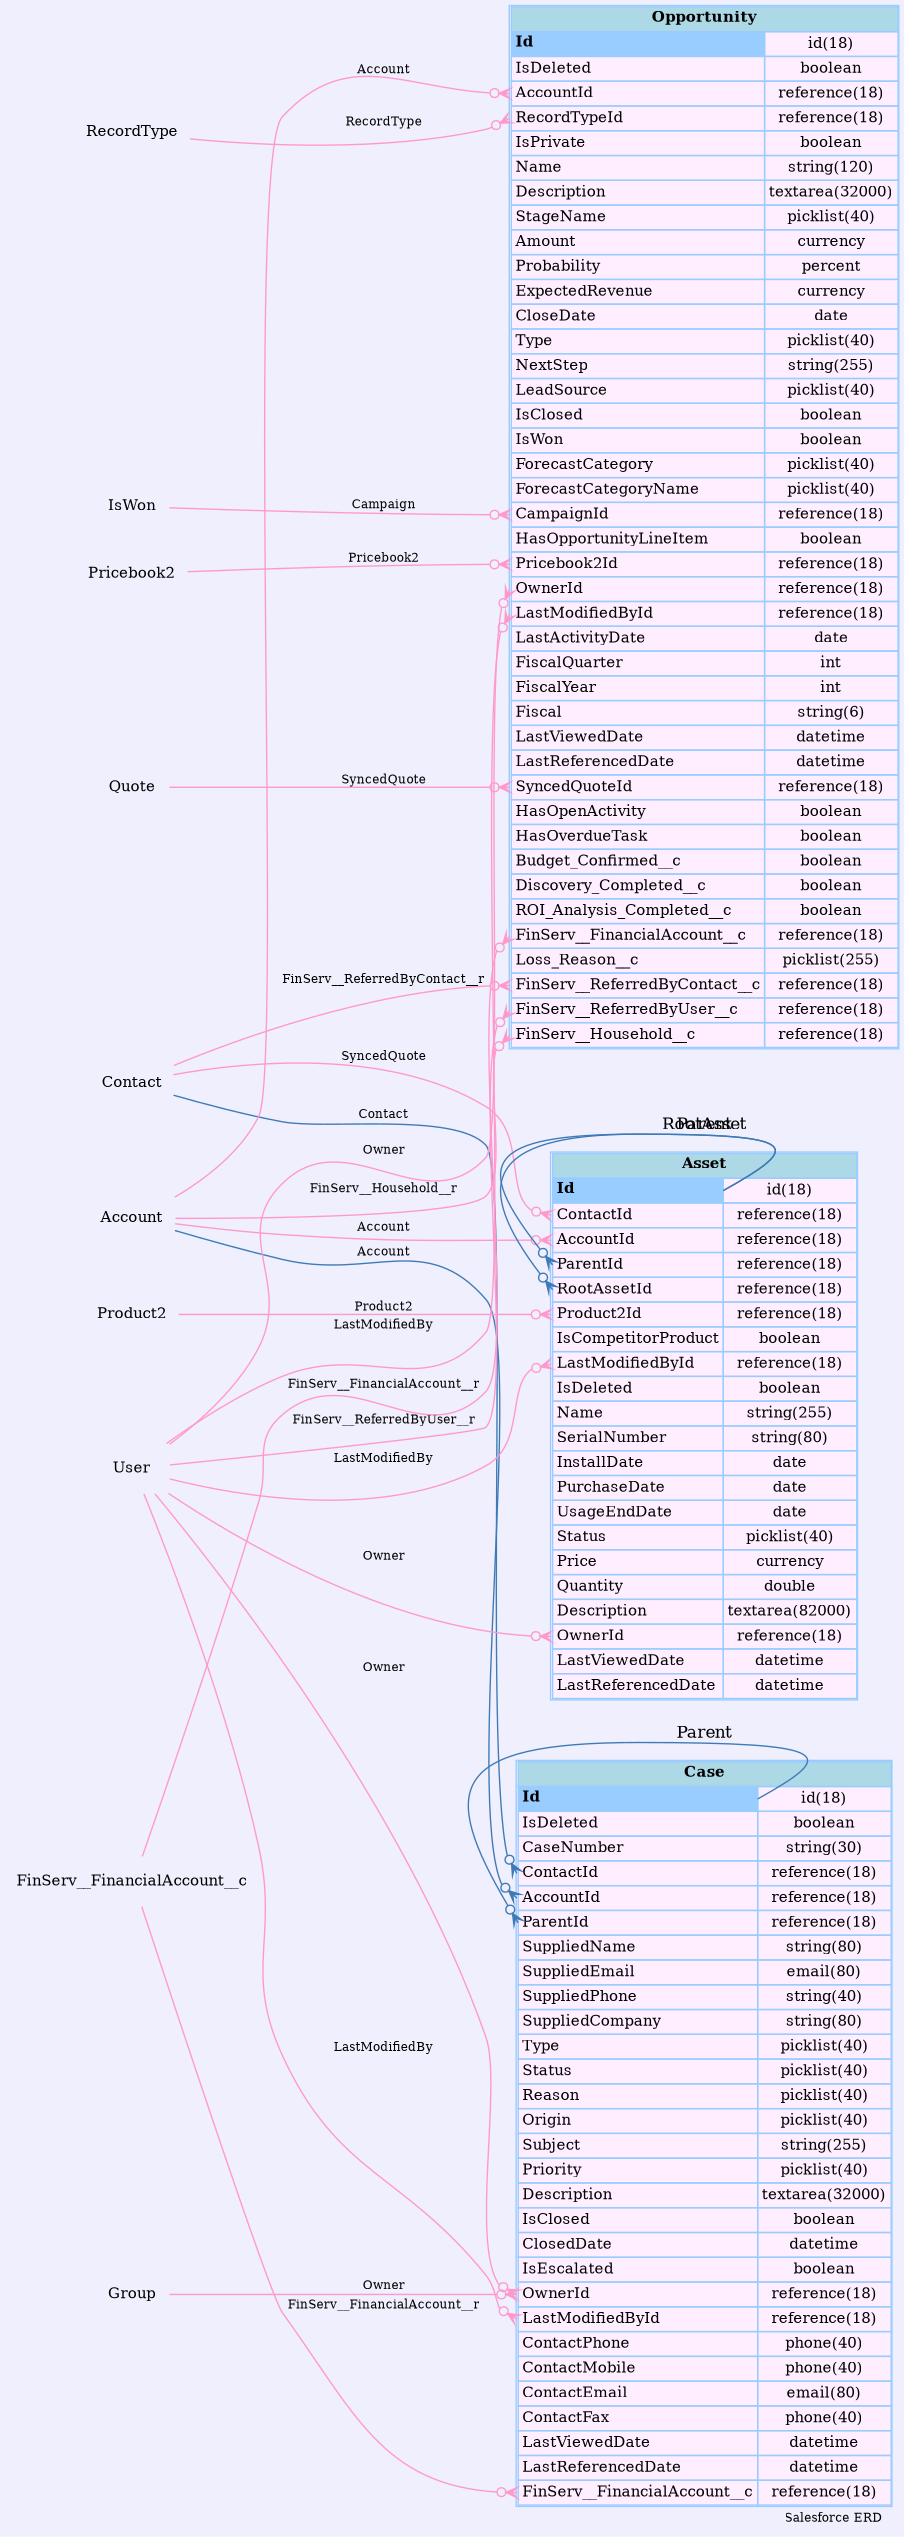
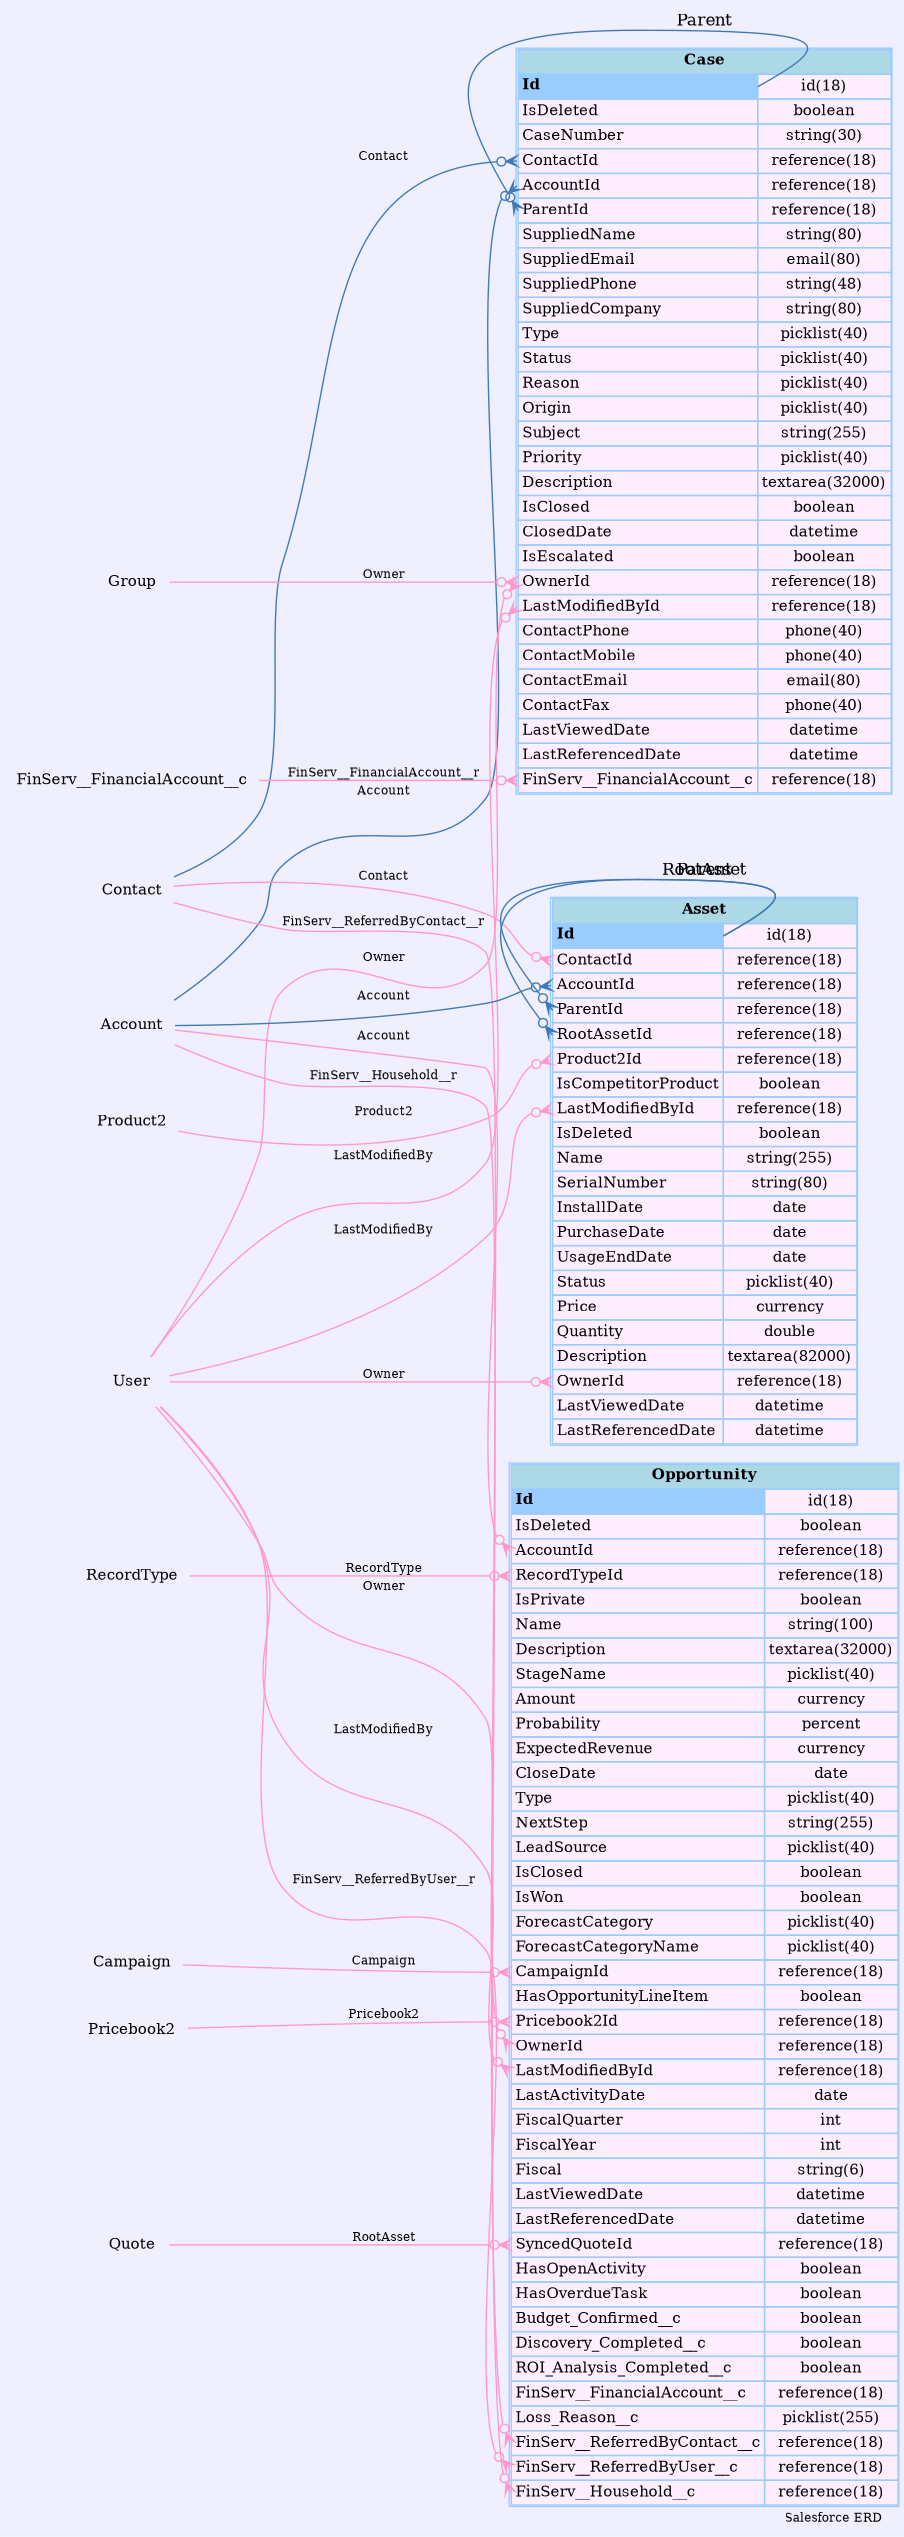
node "Opportunity": text "string(120)" -> "string(100)"
node "IsWon": label "IsWon" -> "Campaign"
edge "Quote" -> "Opportunity": label "SyncedQuote" -> "RootAsset"
edge "Contact" -> "Asset": label "SyncedQuote" -> "Contact"
edge "Account" -> "Asset": color #ff99cc -> #3e7ab7
edge "FinServ__FinancialAccount__c" -> "Opportunity": removed, label "FinServ__FinancialAccount__r"
node "Case": text "string(40)" -> "string(48)"
